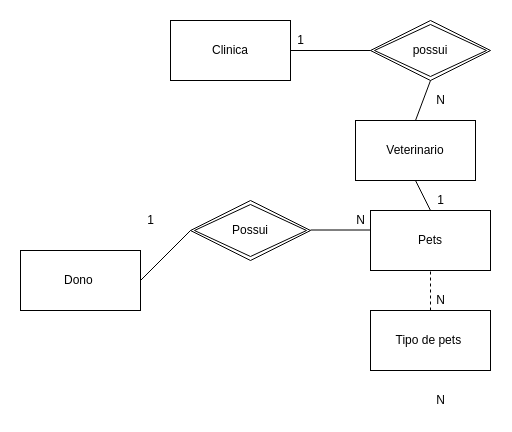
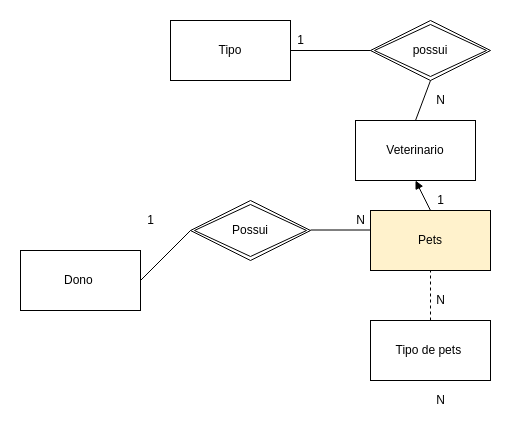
node "Clinica": label "Clinica" -> "Tipo"
edge "Veterinario" -- "Pets": arrowhead none -> block
node "Pets": fillcolor #ffffff -> #fff2cc
node "Tipo de pets": moved (431, 341) -> (431, 351)
